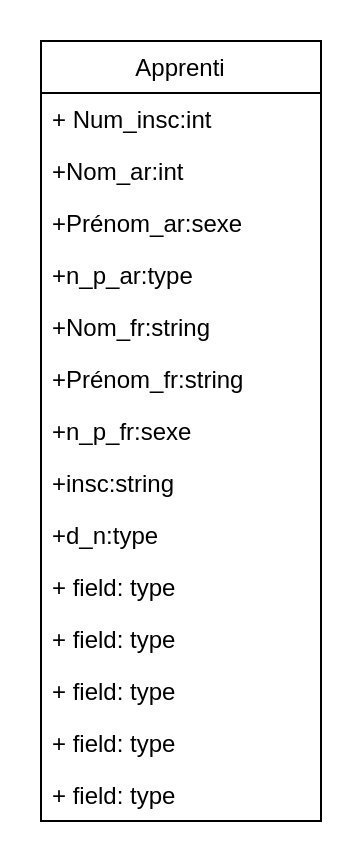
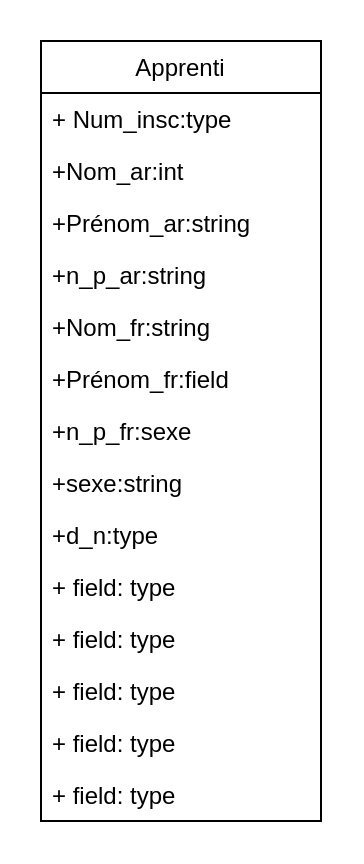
node "+ Num_insc:int": label "+ Num_insc:int" -> "+ Num_insc:type"
node "+Prénom_ar:sexe": label "+Prénom_ar:sexe" -> "+Prénom_ar:string"
node "+n_p_ar:type": label "+n_p_ar:type" -> "+n_p_ar:string"
node "+Prénom_fr:string": label "+Prénom_fr:string" -> "+Prénom_fr:field"
node "+insc:string": label "+insc:string" -> "+sexe:string"
